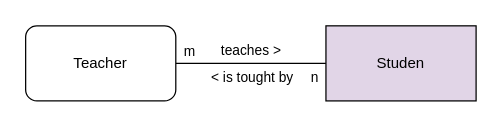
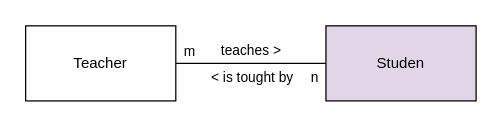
node "Teacher": shape rounded rectangle -> rectangle
